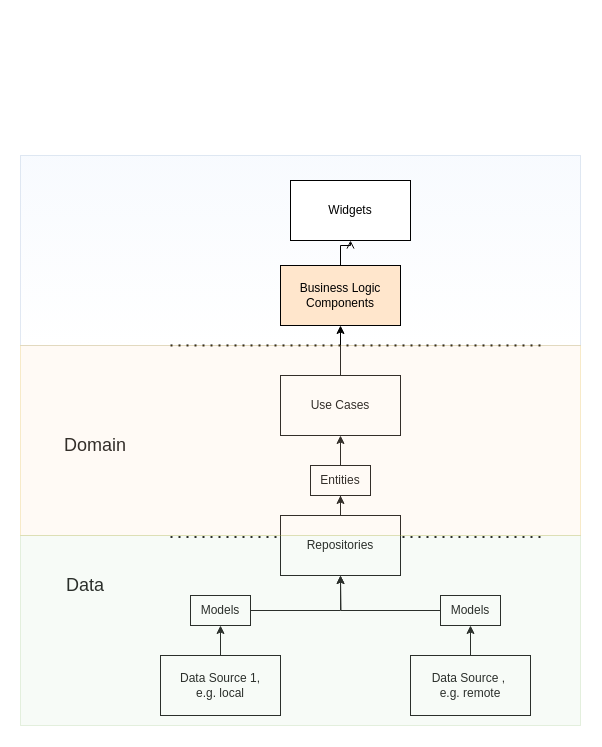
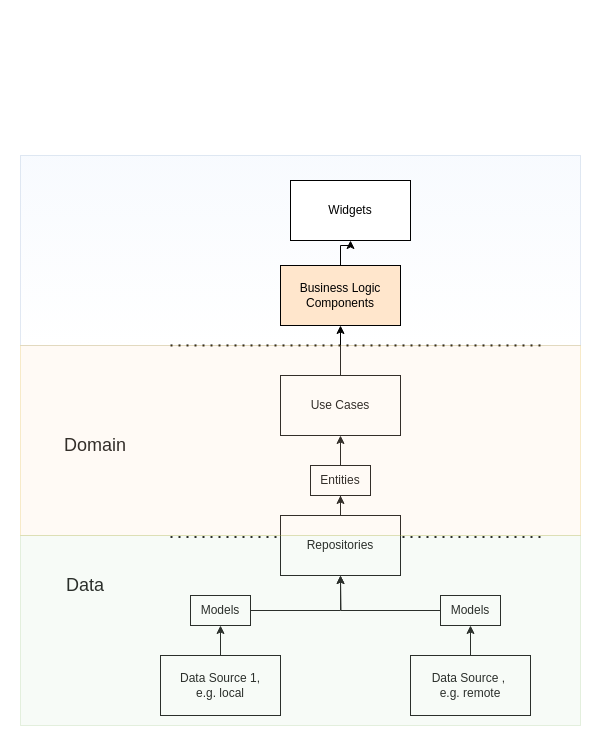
edge "Business Logic Components" -> "Widgets": arrowhead open -> classic
